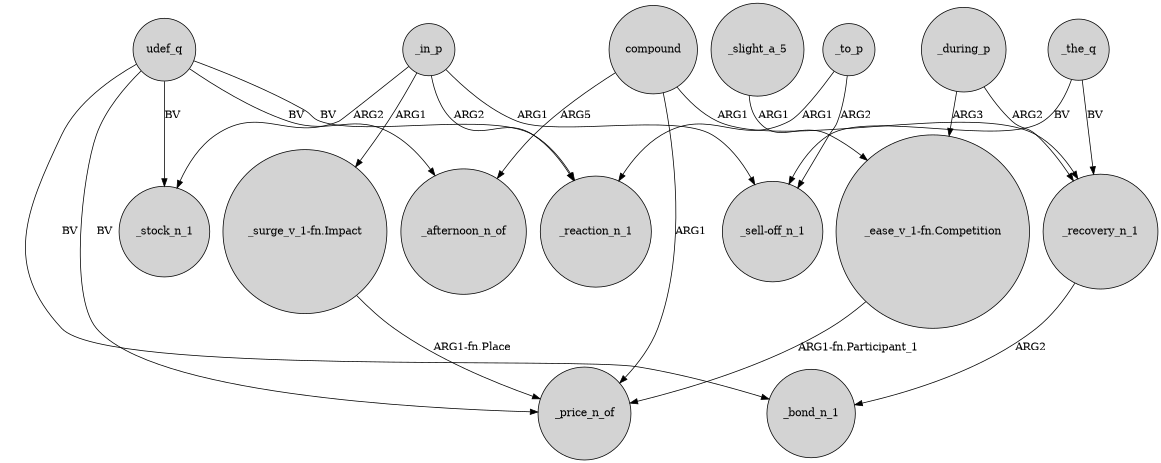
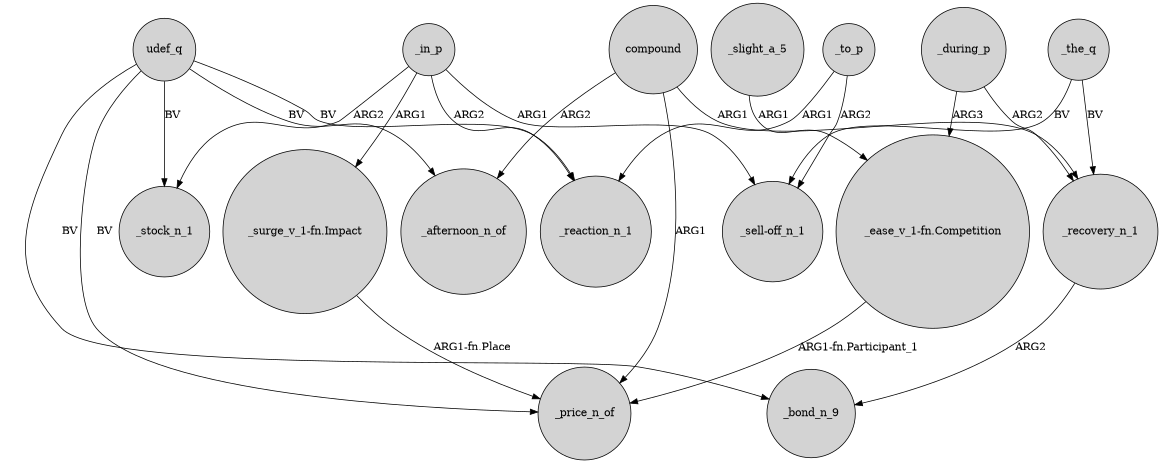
edge "compound" -> "_afternoon_n_of": label "ARG5" -> "ARG2"
node "_bond_n_1": label "_bond_n_1" -> "_bond_n_9"
